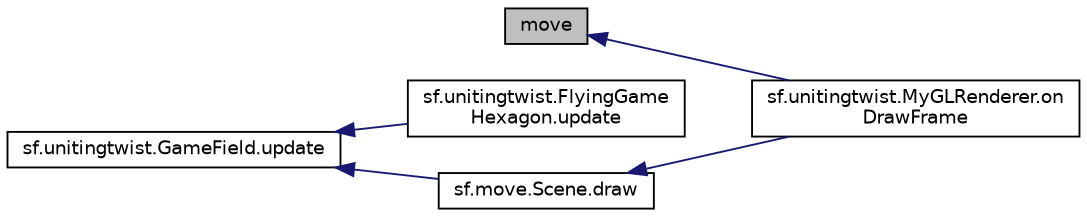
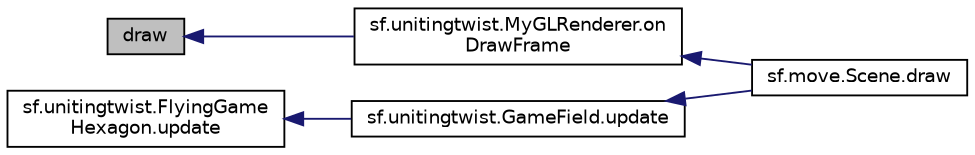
node "move": label "move" -> "draw"
edge "sf.unitingtwist.FlyingGame Hexagon.update" -> "sf.unitingtwist.GameField.update": reversed
edge "sf.unitingtwist.MyGLRenderer.on DrawFrame" -> "sf.move.Scene.draw": reversed
